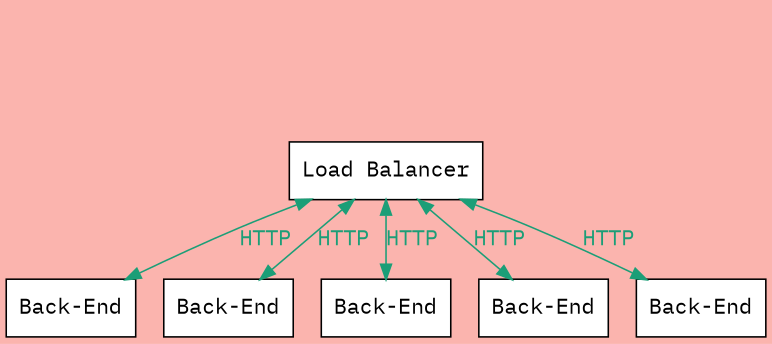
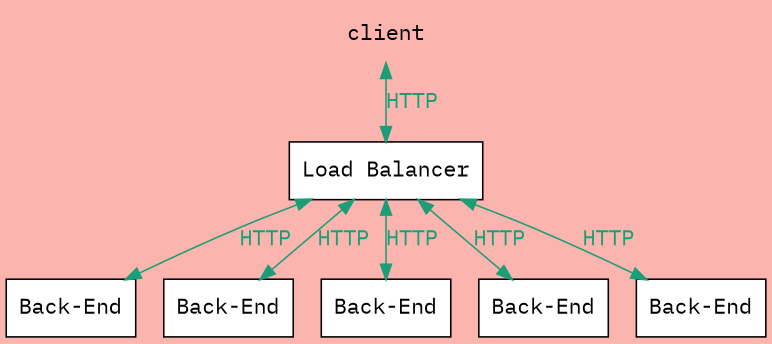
node "client": added
